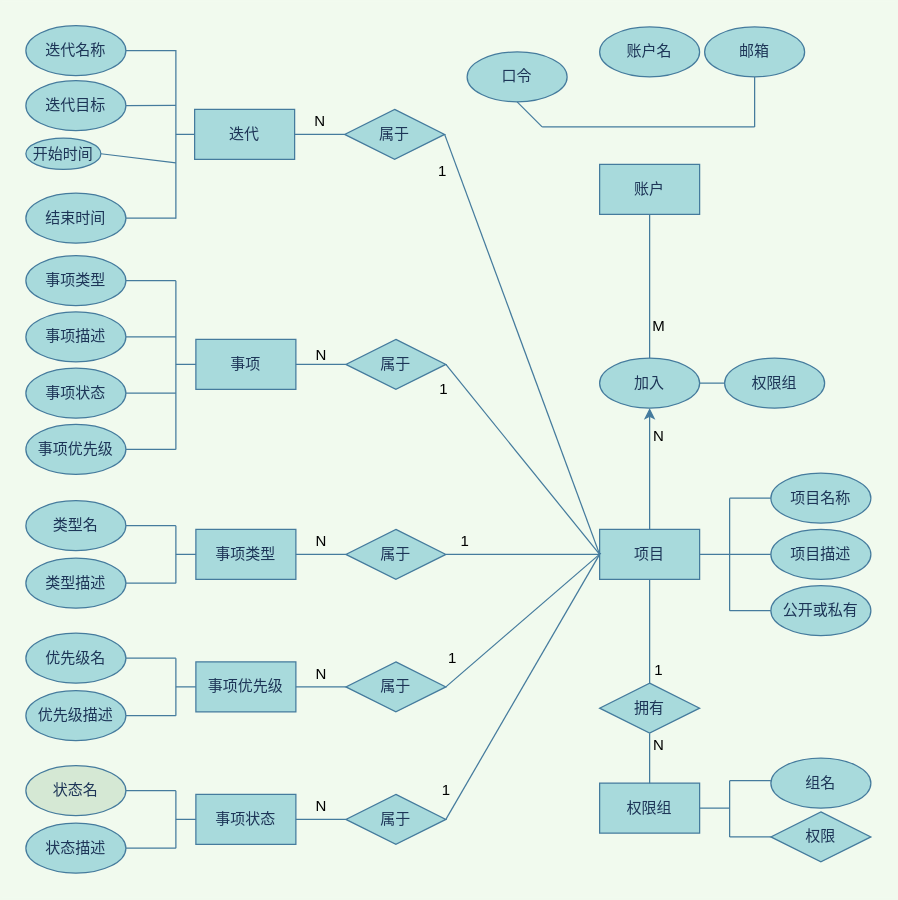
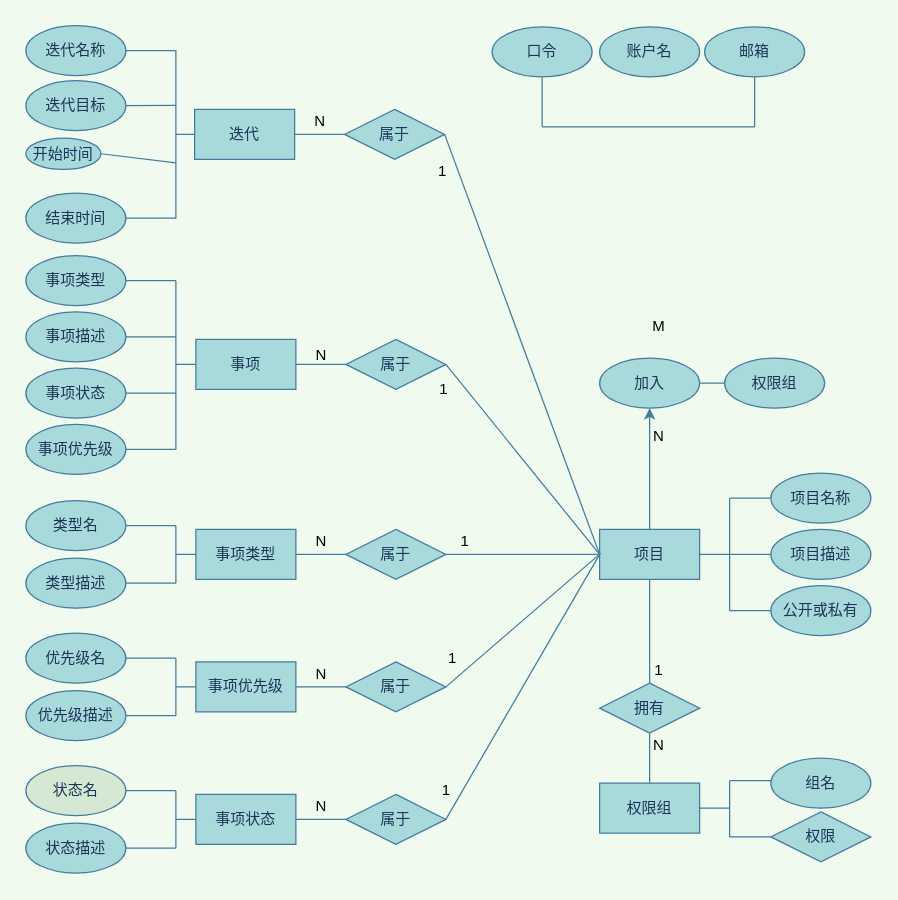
node "口令": moved (517, 77) -> (542, 52)
node "账户": removed
edge "账户" -- "加入": removed
